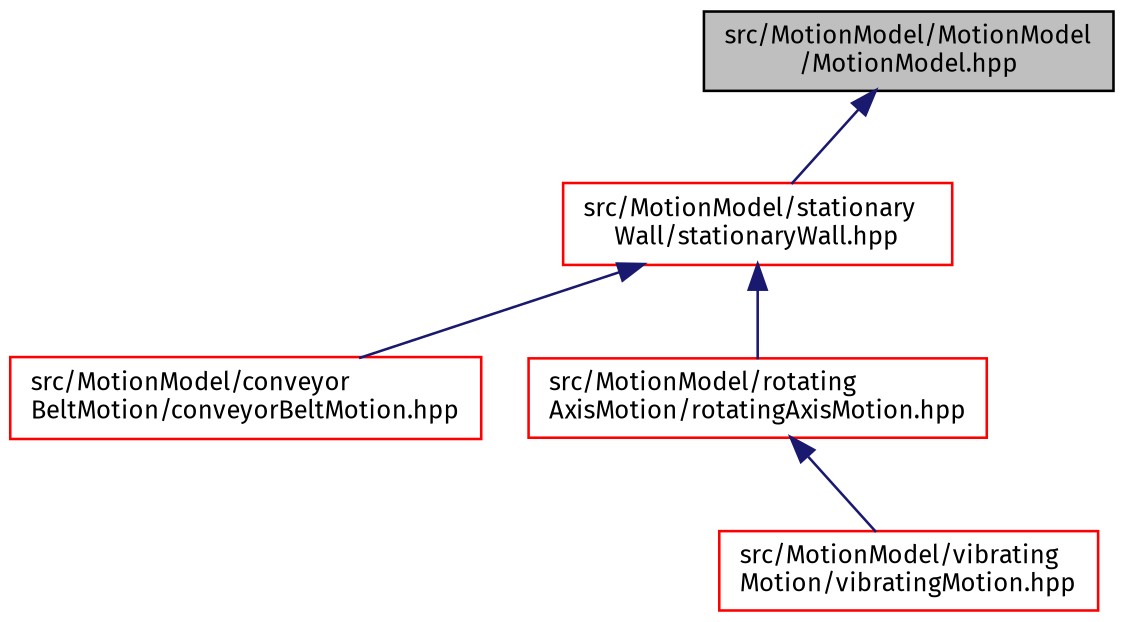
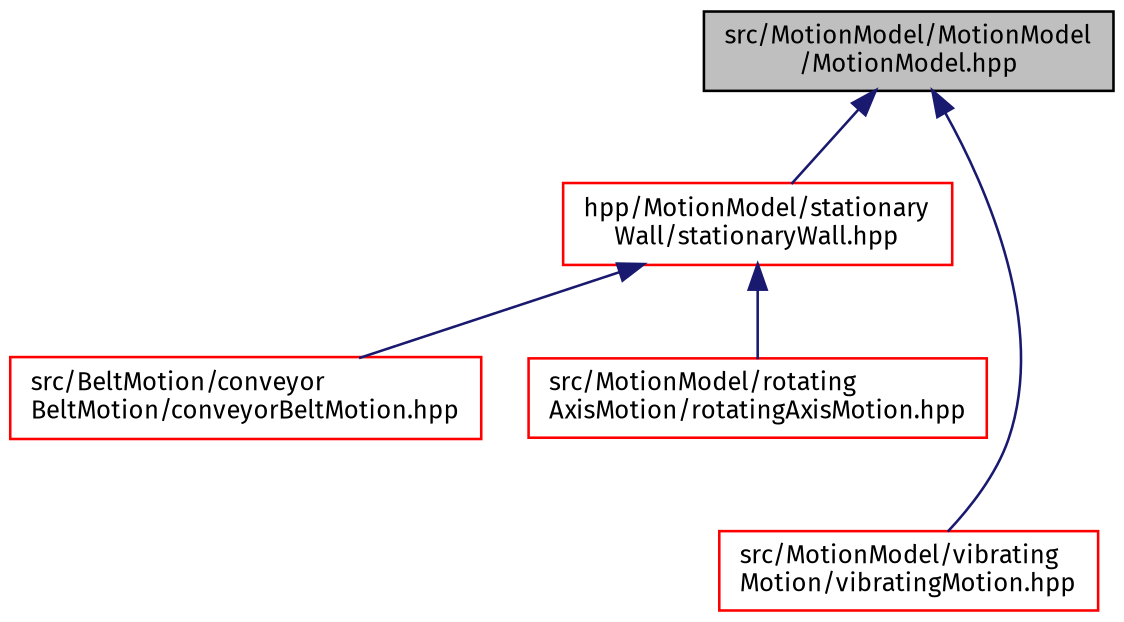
node "src/MotionModel/stationary Wall/stationaryWall.hpp": label "src/MotionModel/stationary Wall/stationaryWall.hpp" -> "hpp/MotionModel/stationary Wall/stationaryWall.hpp"
node "src/MotionModel/conveyor BeltMotion/conveyorBeltMotion.hpp": label "src/MotionModel/conveyor BeltMotion/conveyorBeltMotion.hpp" -> "src/BeltMotion/conveyor BeltMotion/conveyorBeltMotion.hpp"
edge "src/MotionModel/vibrating Motion/vibratingMotion.hpp" -> "src/MotionModel/rotating AxisMotion/rotatingAxisMotion.hpp": now "src/MotionModel/vibrating Motion/vibratingMotion.hpp" -> "src/MotionModel/MotionModel /MotionModel.hpp"
